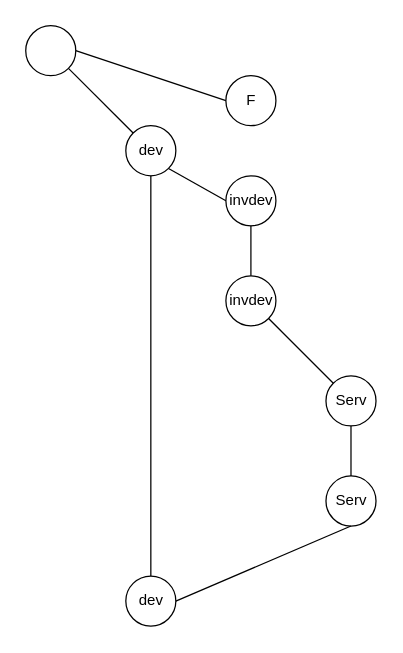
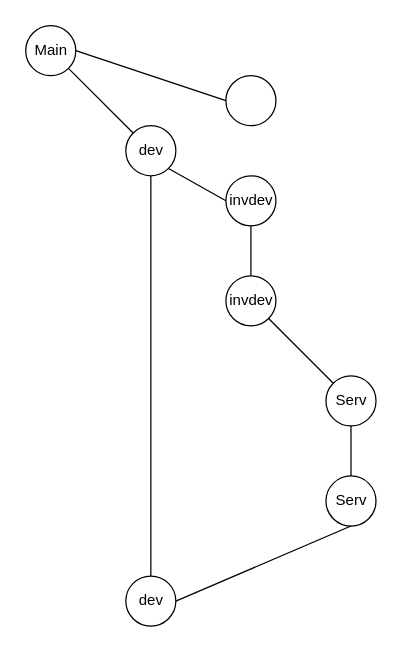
node "Main": added
node "F": removed
